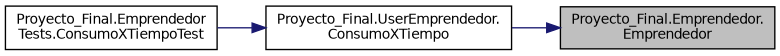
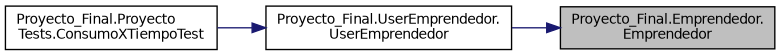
node "Proyecto_Final.Emprendedor Tests.ConsumoXTiempoTest": label "Proyecto_Final.Emprendedor Tests.ConsumoXTiempoTest" -> "Proyecto_Final.Proyecto Tests.ConsumoXTiempoTest"
node "Proyecto_Final.UserEmprendedor. ConsumoXTiempo": label "Proyecto_Final.UserEmprendedor. ConsumoXTiempo" -> "Proyecto_Final.UserEmprendedor. UserEmprendedor"
